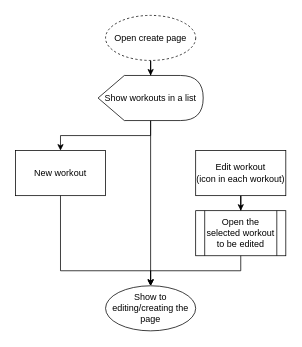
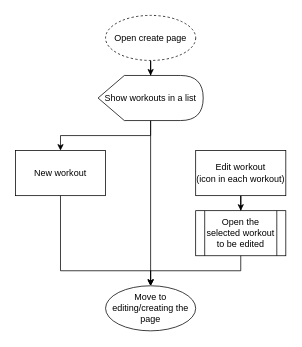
node "Show to editing/creating the page": label "Show to editing/creating the page" -> "Move to editing/creating the page"
